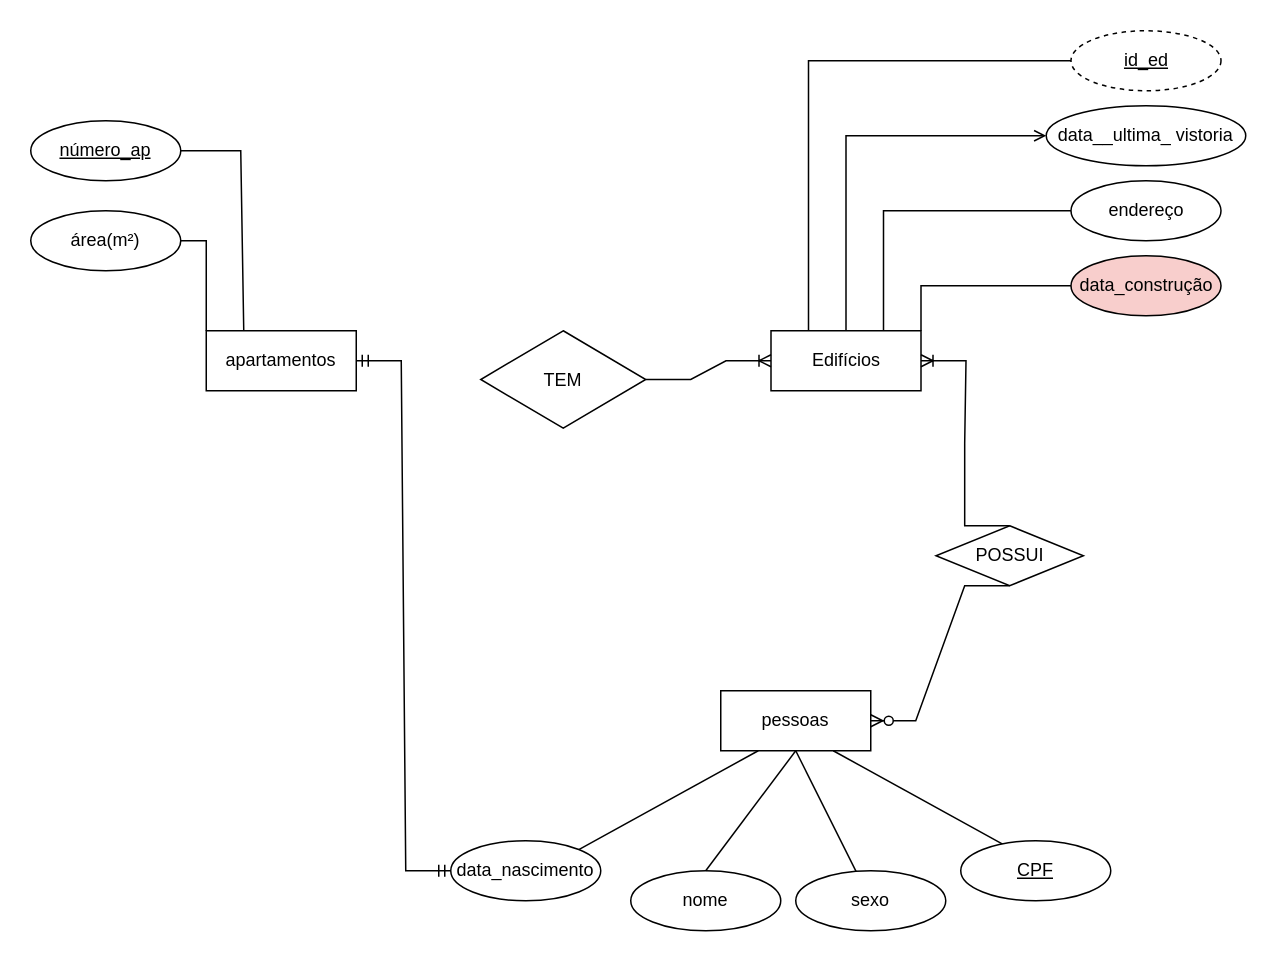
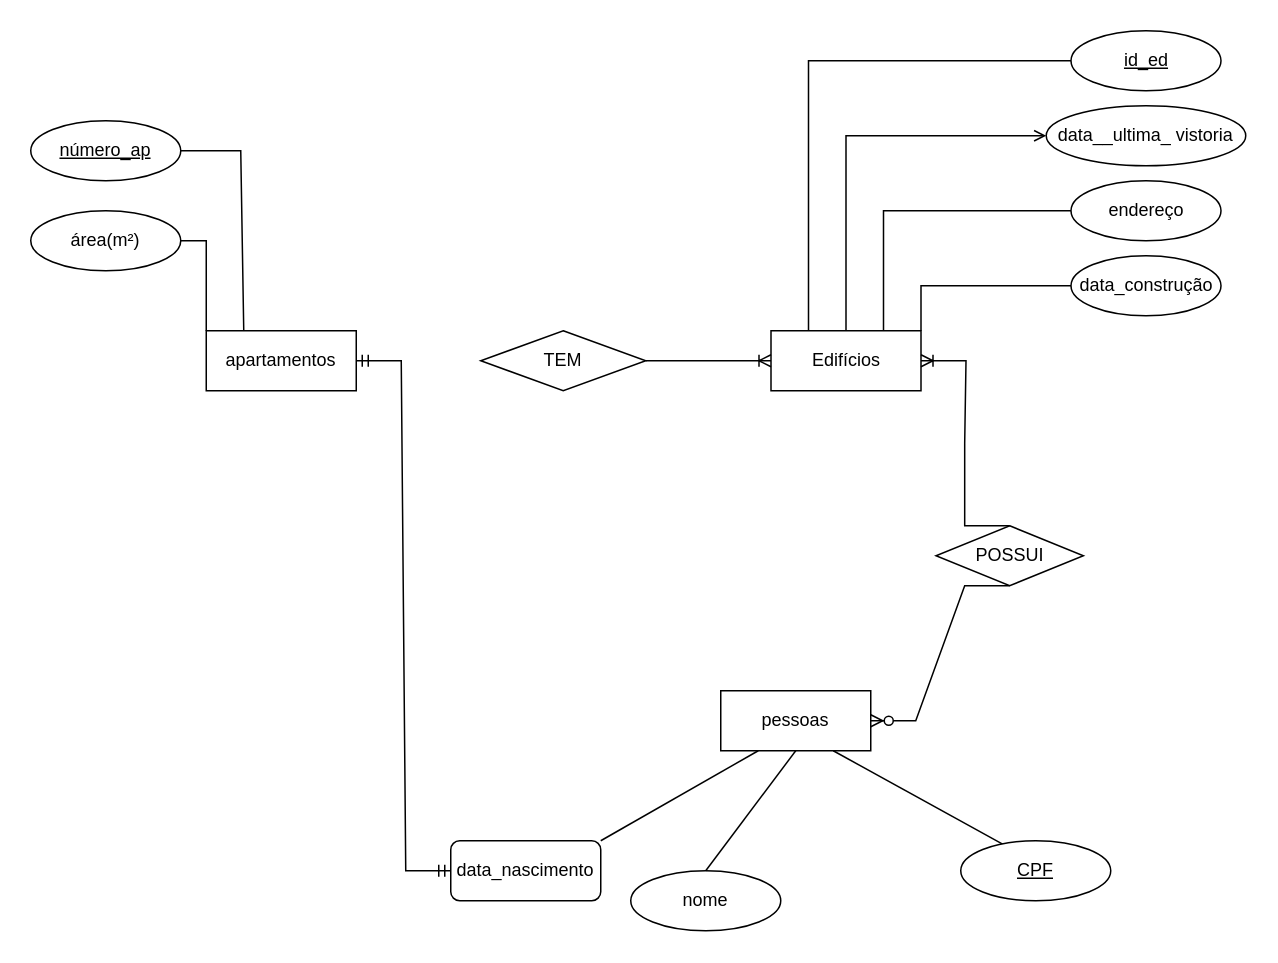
node "id_ed": style dashed -> solid
node "data_construção": fillcolor #f8cecc -> #ffffff
node "TEM": size 165x98 -> 165x60
edge "pessoas" -- "sexo": removed
node "data_nascimento": shape ellipse -> rounded rectangle
node "sexo": removed
